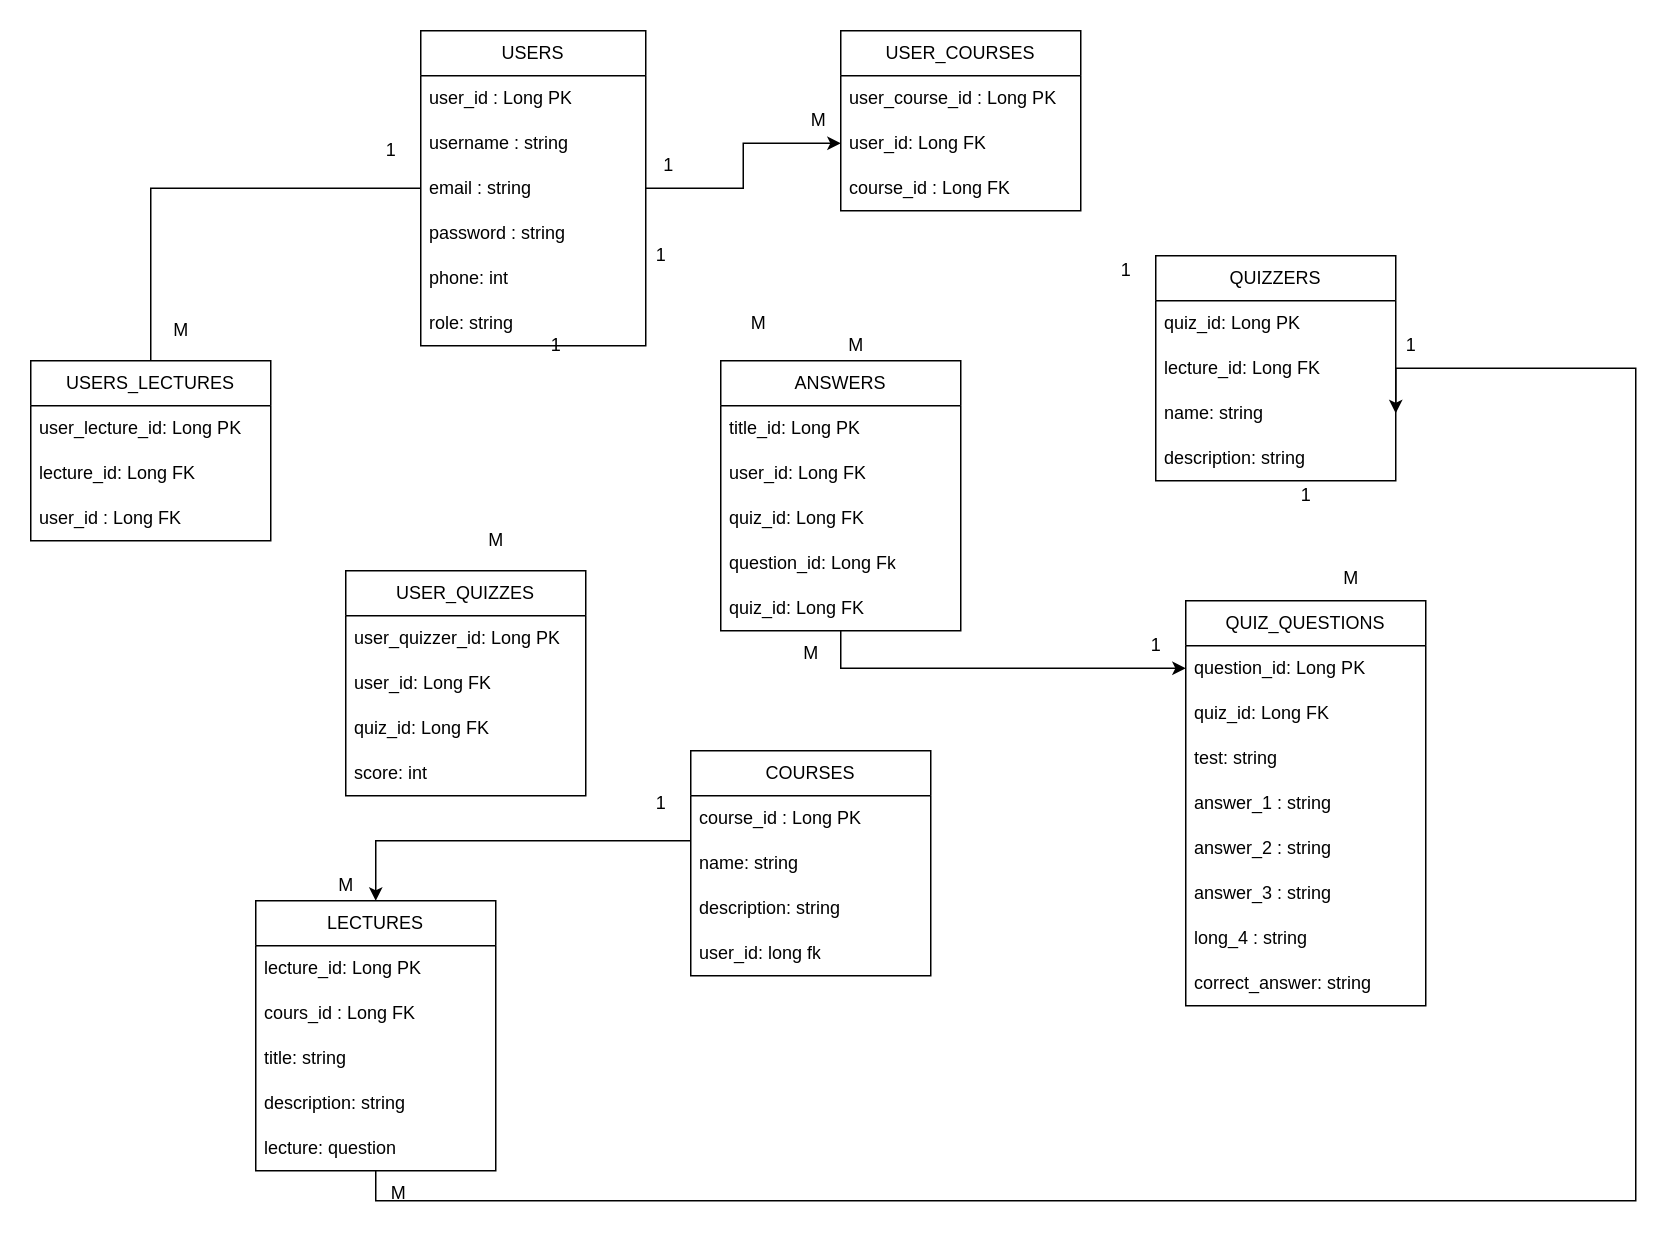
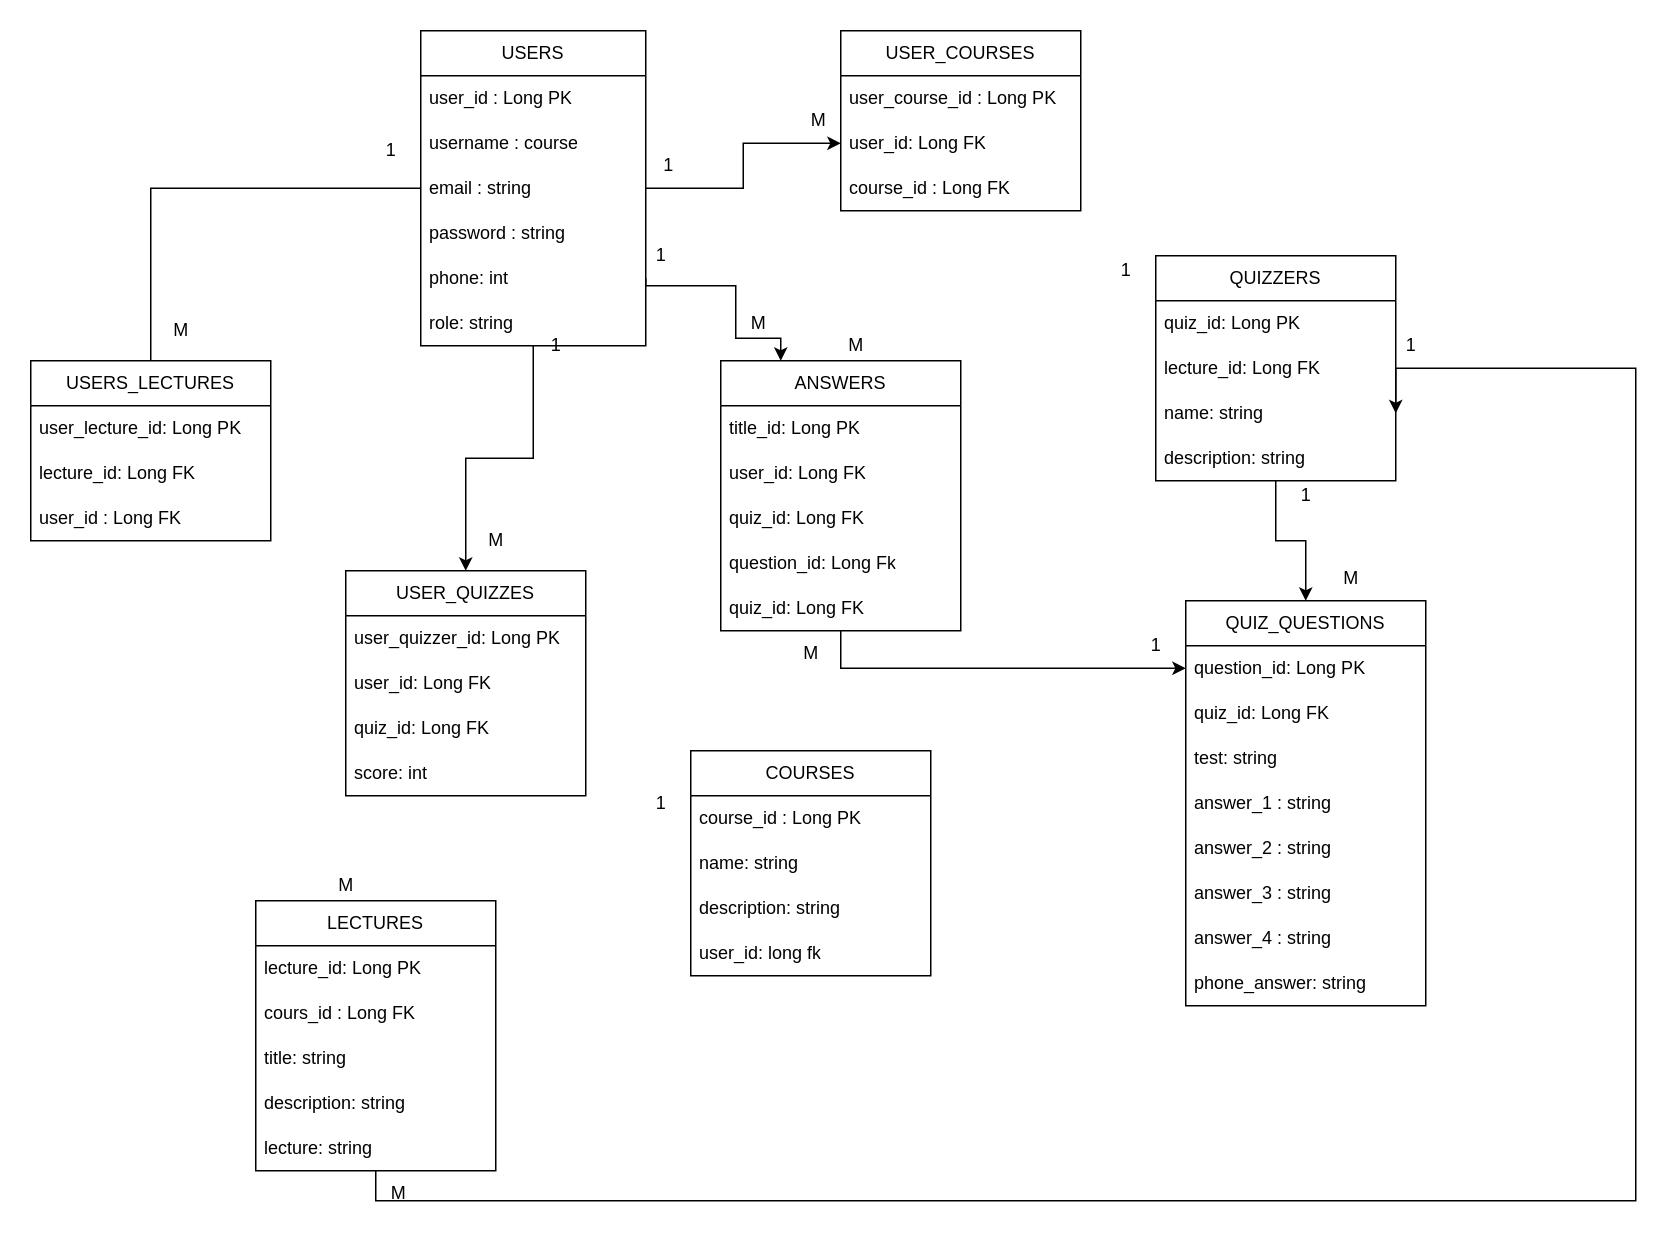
node "username : string": label "username : string" -> "username : course"
edge "phone: int" -> "ANSWERS": added
edge "USERS" -> "USER_QUIZZES": added
edge "QUIZZERS" -> "QUIZ_QUESTIONS": added
edge "course_id : Long PK" -> "LECTURES": removed
node "long_4 : string": label "long_4 : string" -> "answer_4 : string"
node "correct_answer: string": label "correct_answer: string" -> "phone_answer: string"
node "lecture: question": label "lecture: question" -> "lecture: string"
